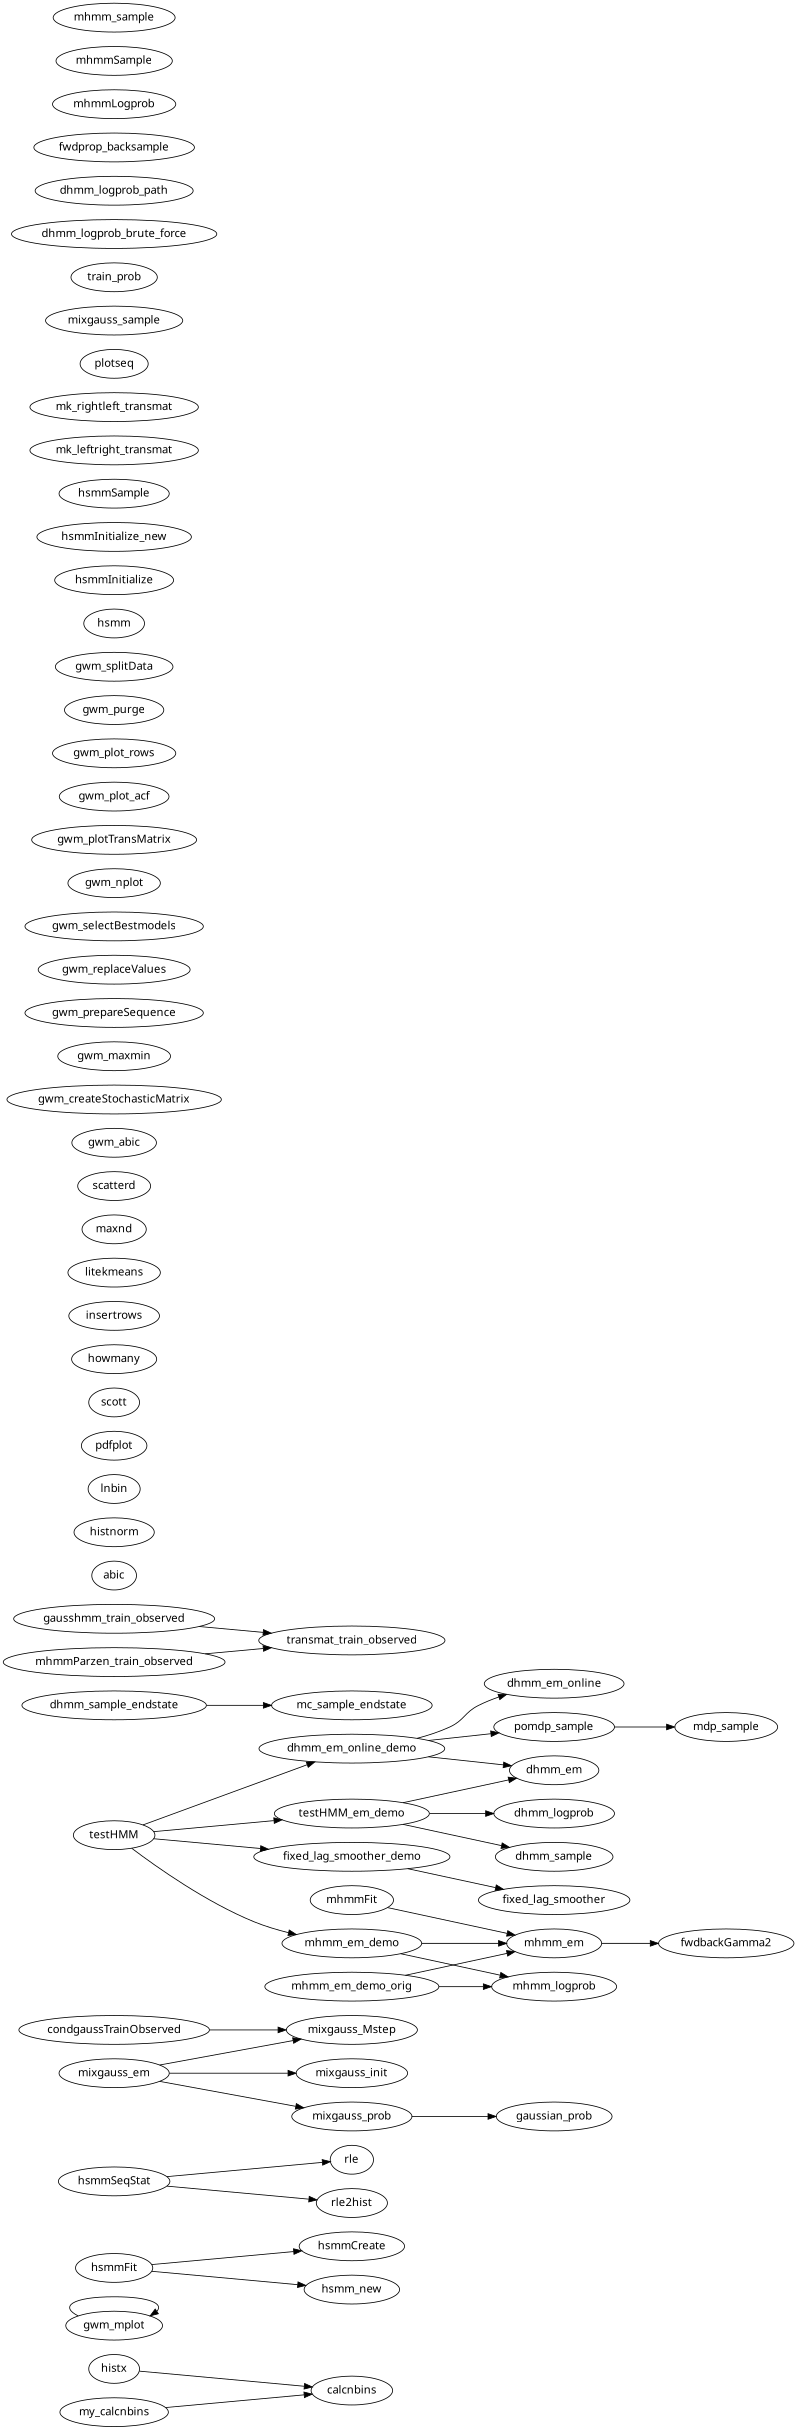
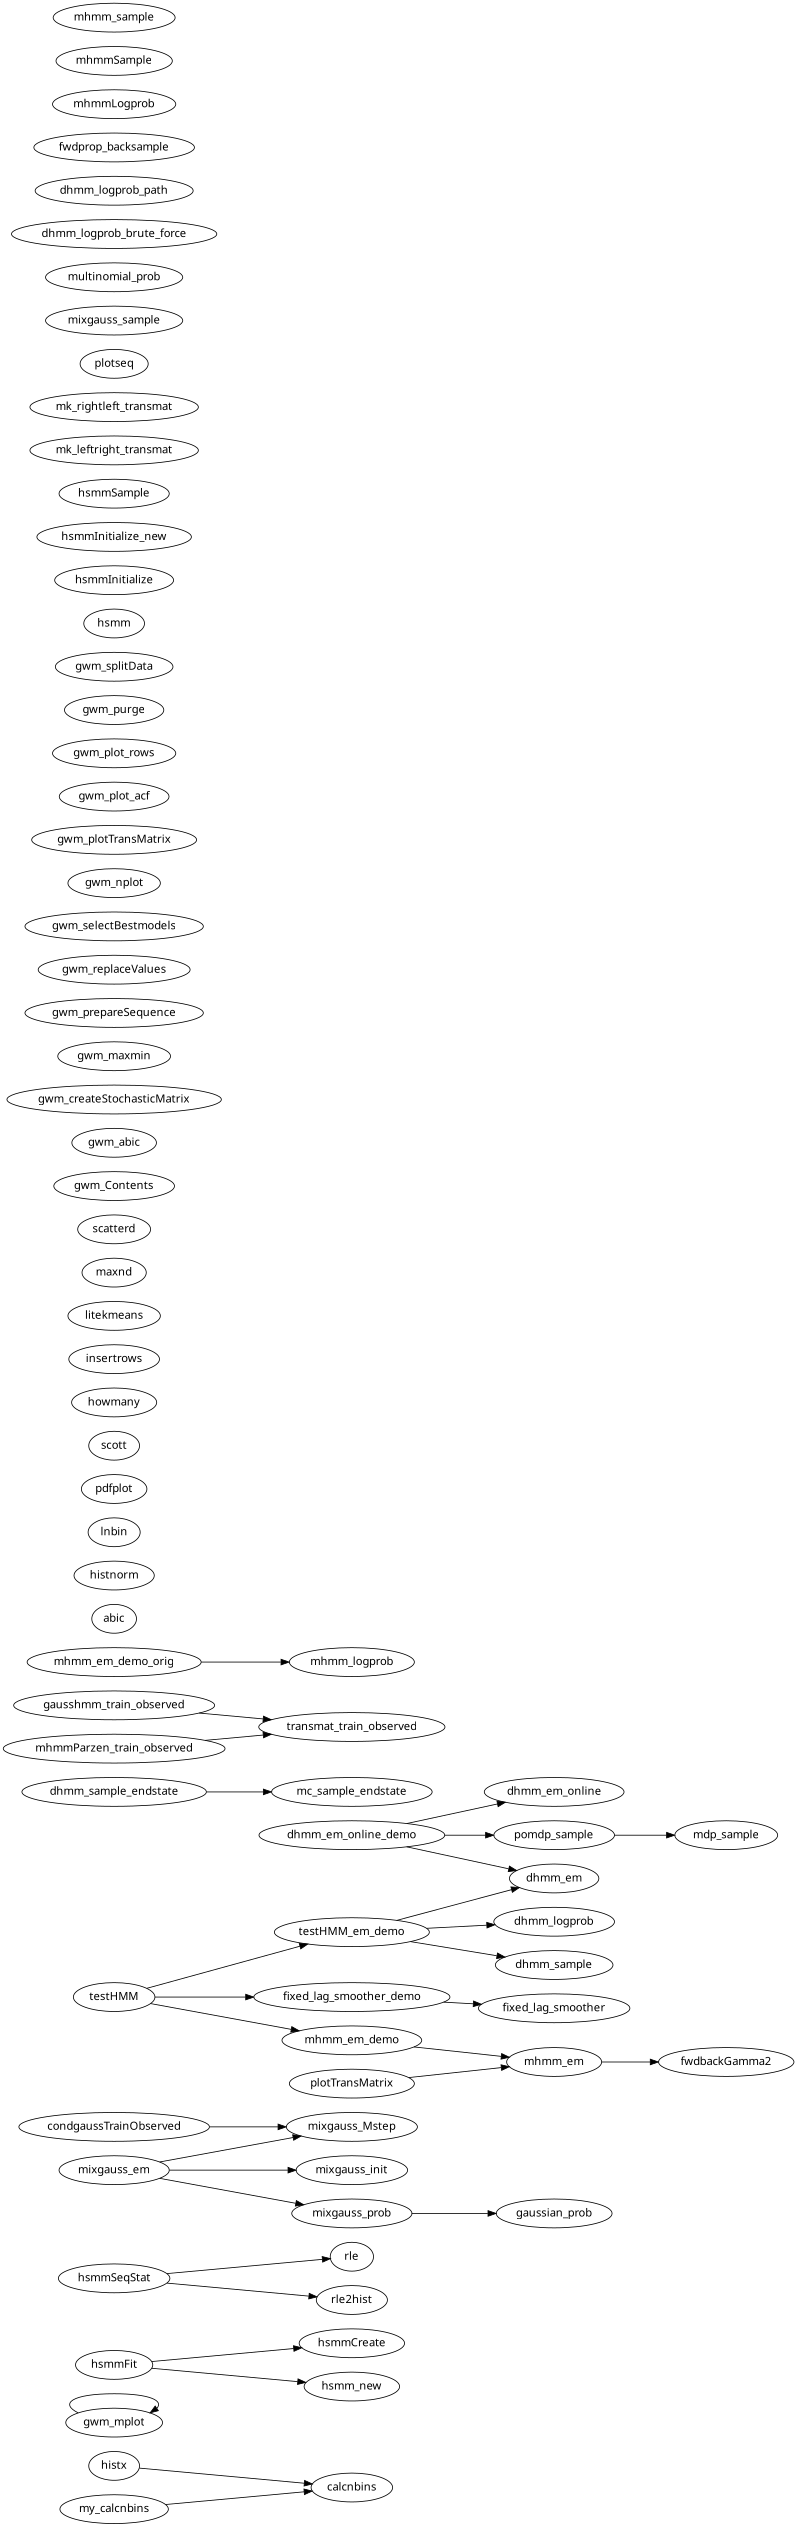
node "train_prob": label "train_prob" -> "multinomial_prob"
node "gwm_Contents": added
edge "testHMM" -> "dhmm_em_online_demo": removed
node "mhmmFit": label "mhmmFit" -> "plotTransMatrix"
edge "mhmm_em_demo" -> "mhmm_logprob": removed
edge "mhmm_em_demo_orig" -> "mhmm_em": removed
